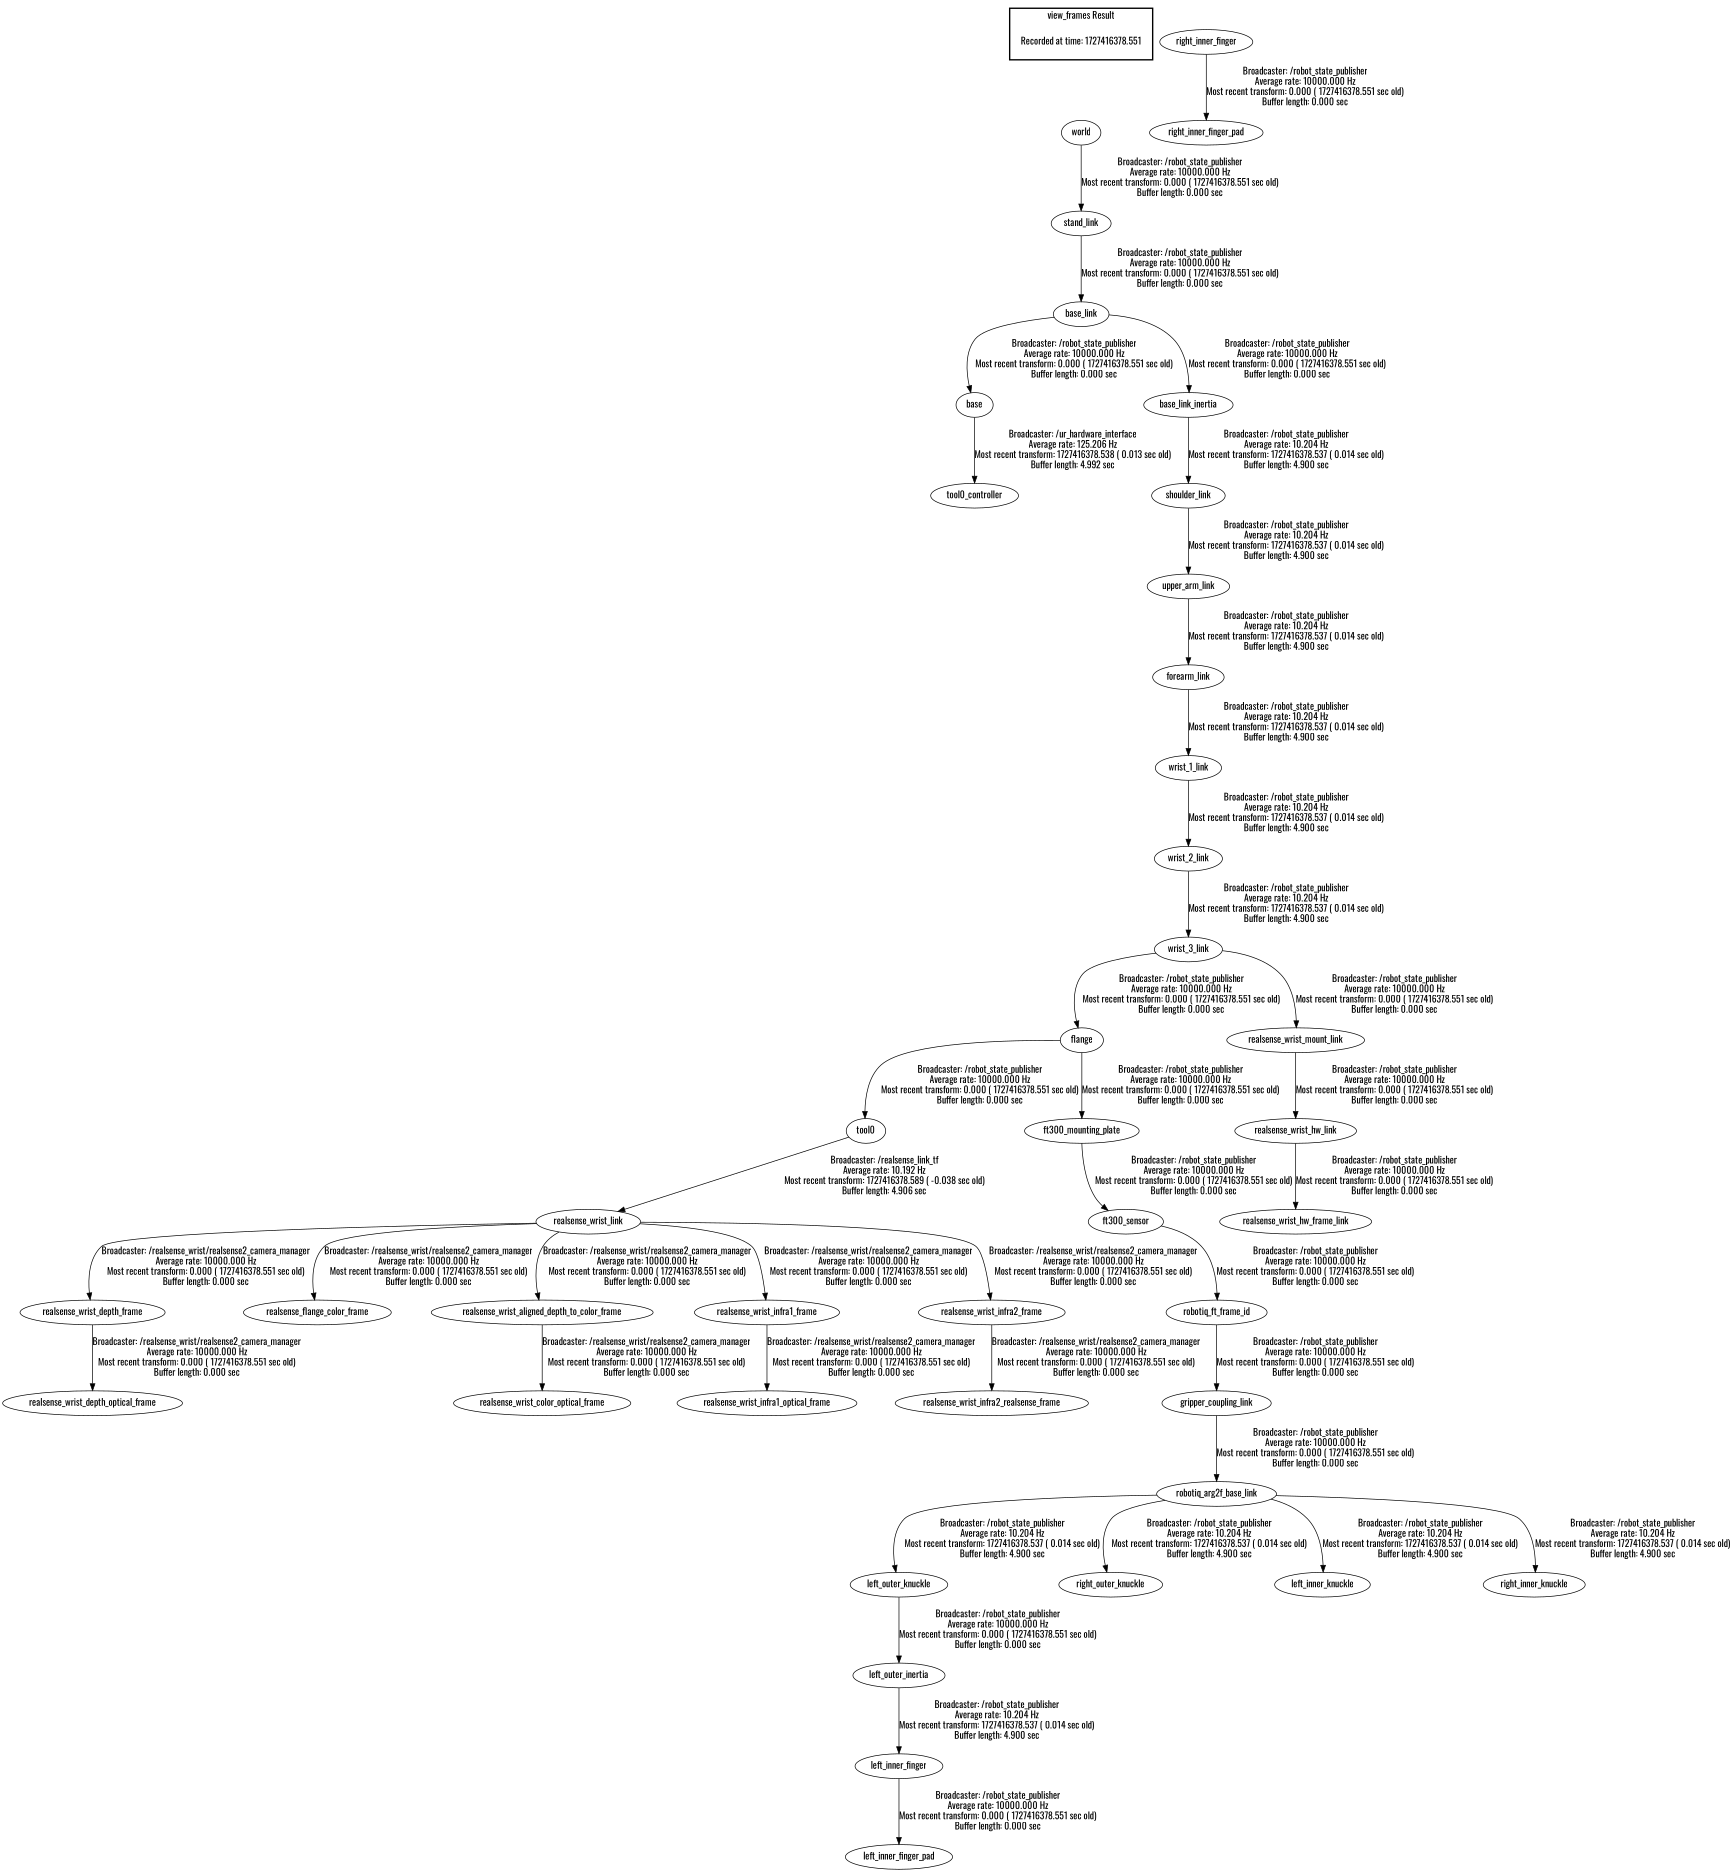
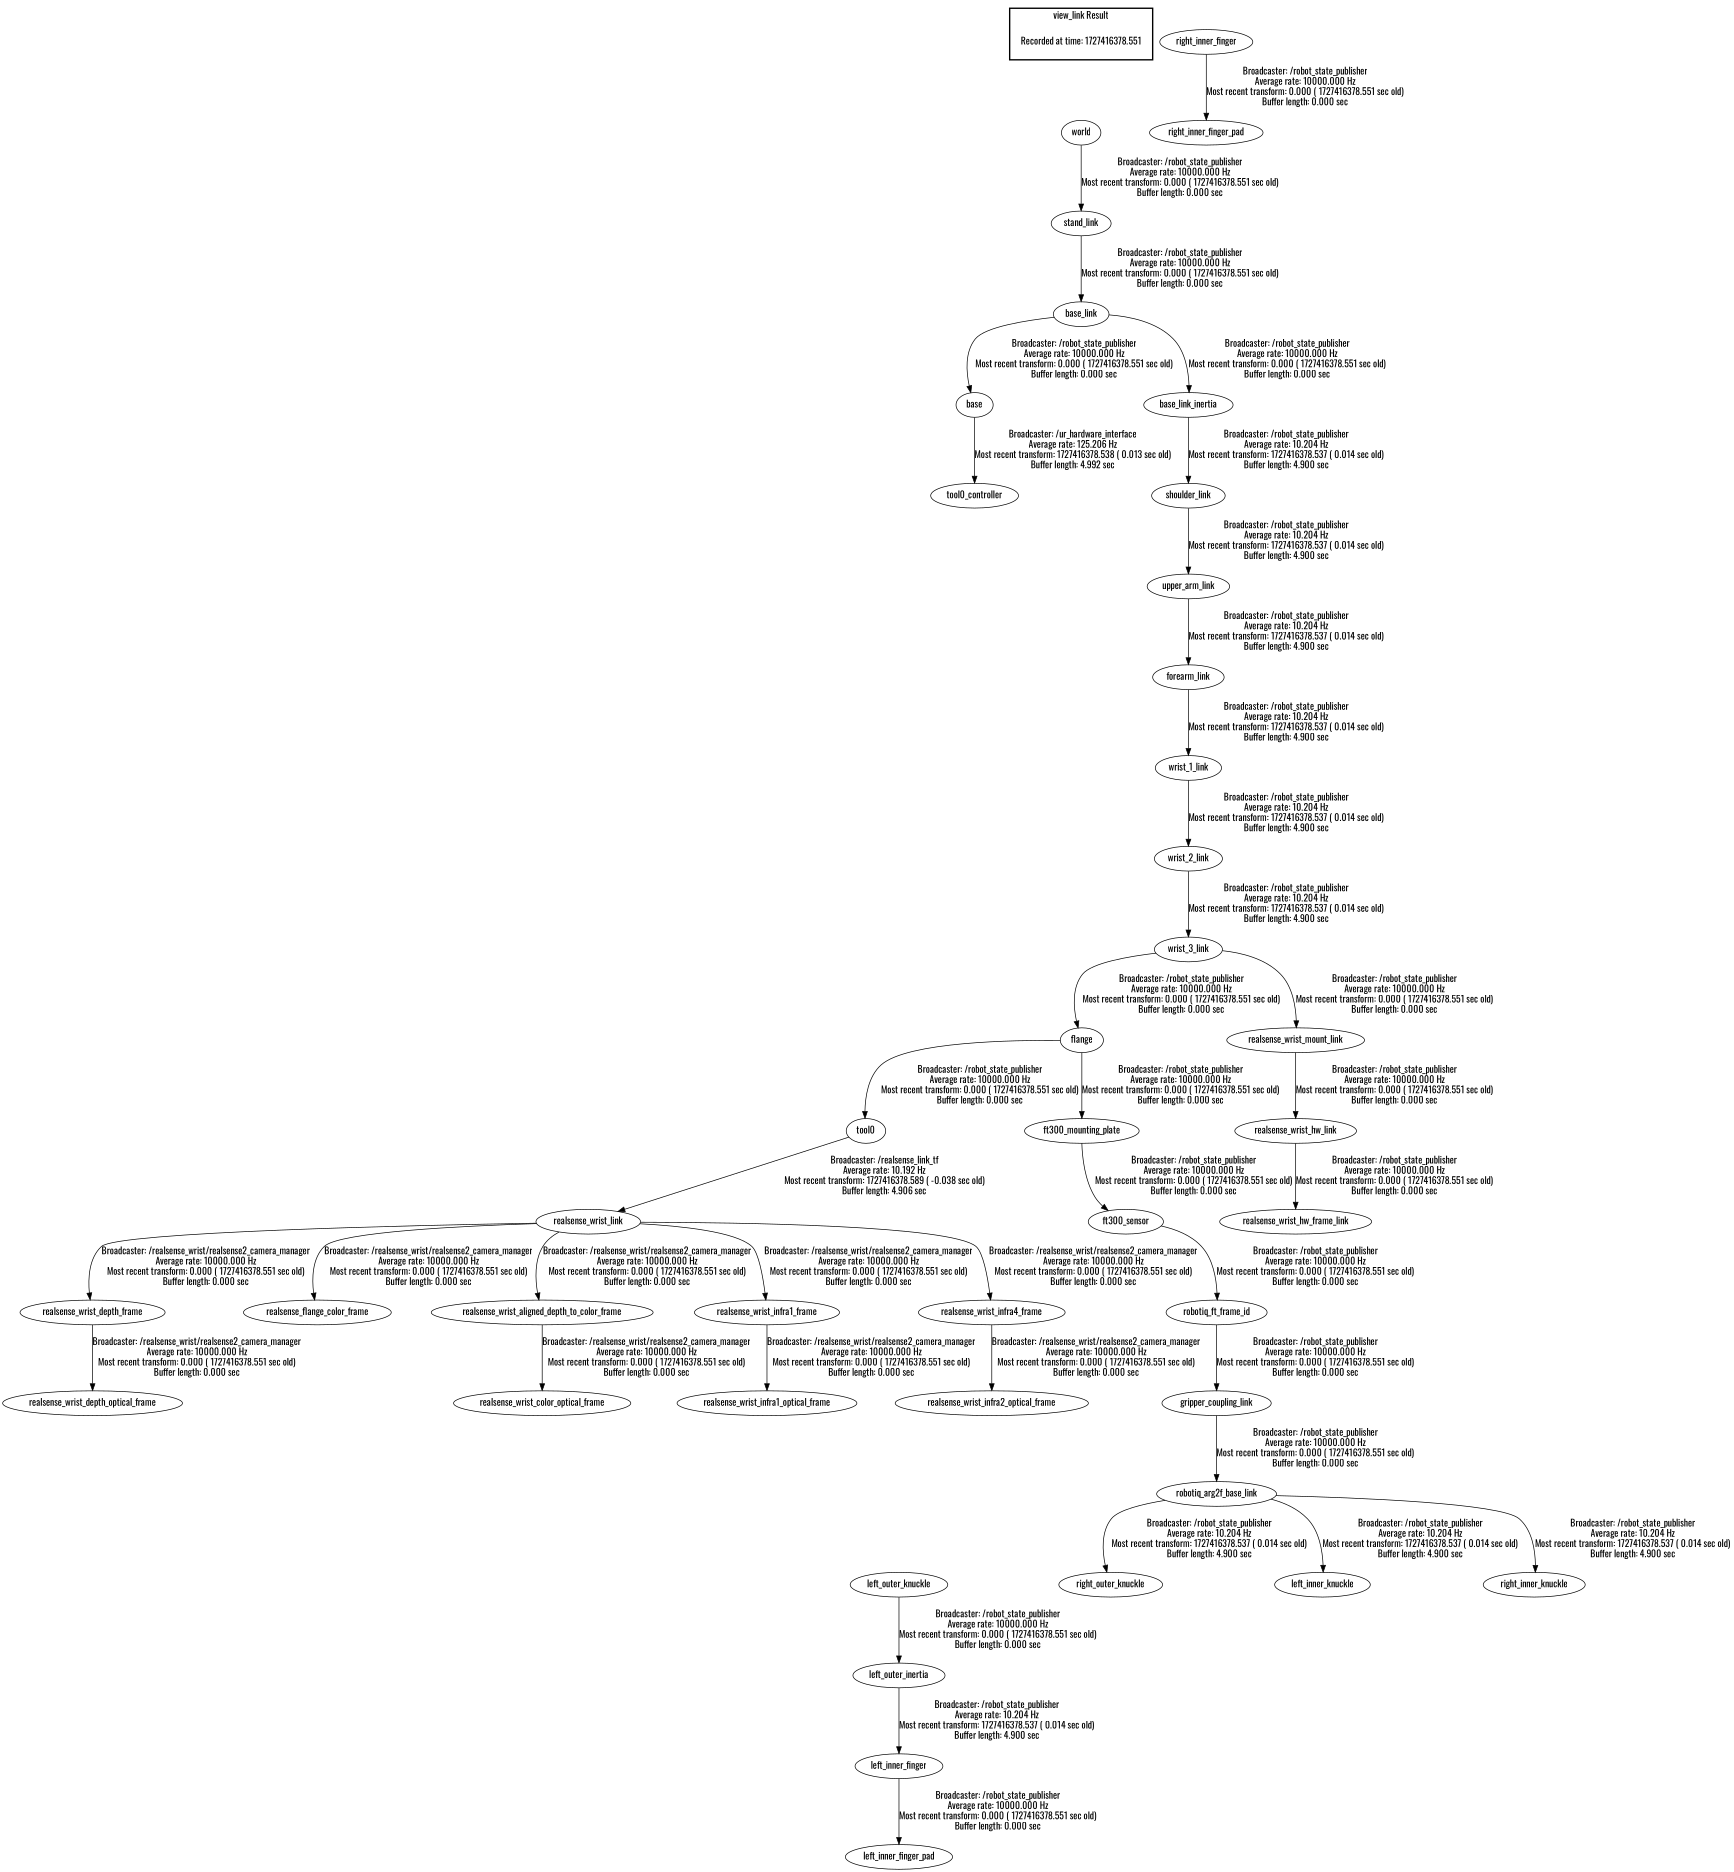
cluster "view_frames Result": label "view_frames Result" -> "view_link Result"
node "realsense_wrist_infra2_frame": label "realsense_wrist_infra2_frame" -> "realsense_wrist_infra4_frame"
node "realsense_wrist_infra2_realsense_frame": label "realsense_wrist_infra2_realsense_frame" -> "realsense_wrist_infra2_optical_frame"
edge "robotiq_arg2f_base_link" -> "left_outer_knuckle": removed, label "Broadcaster: /robot_state_publisher Average rate: 10.204 Hz Most recent transform: 1727416378.537 ( 0.014 sec old) Buffer length: 4.900 sec"
